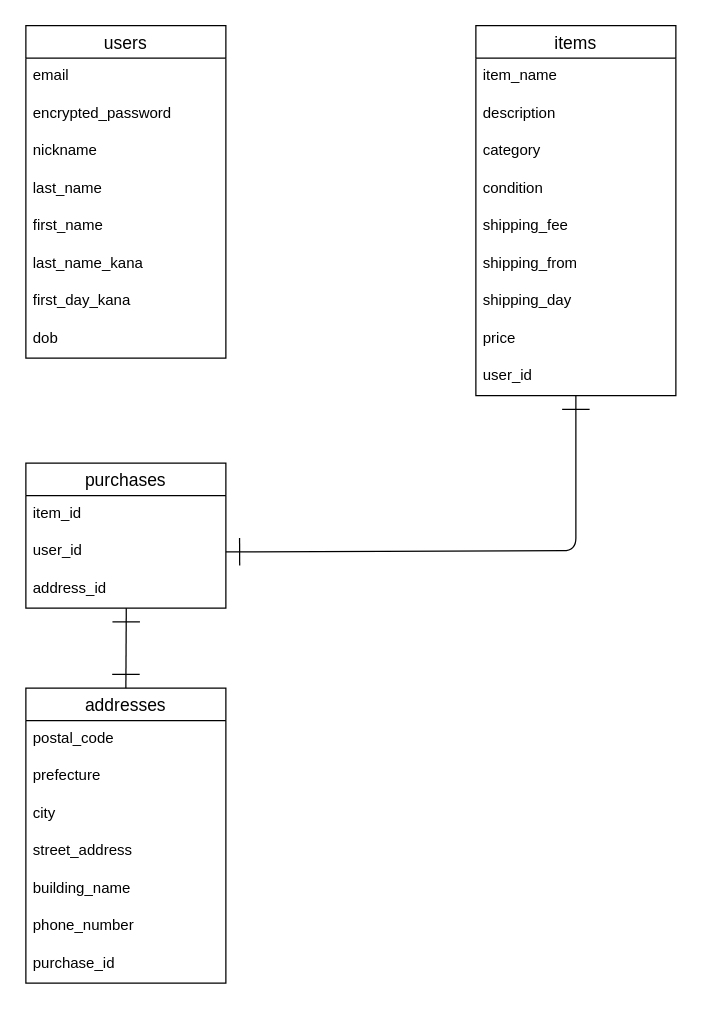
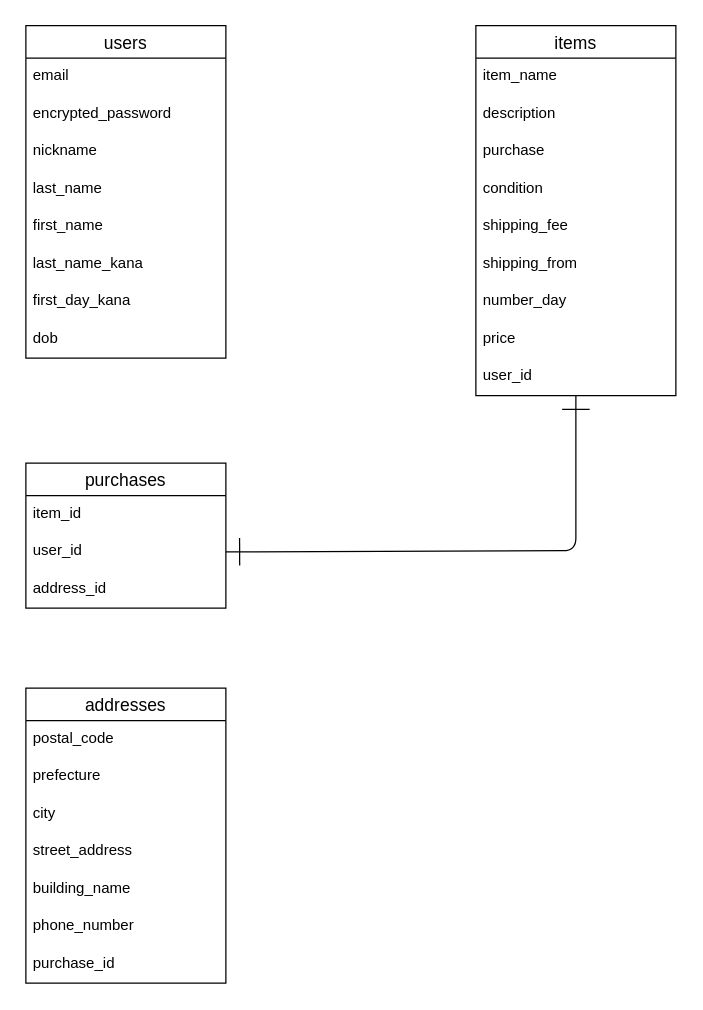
node "category": label "category" -> "purchase"
node "shipping_day": label "shipping_day" -> "number_day"
edge "address_id" -- "addresses": removed
